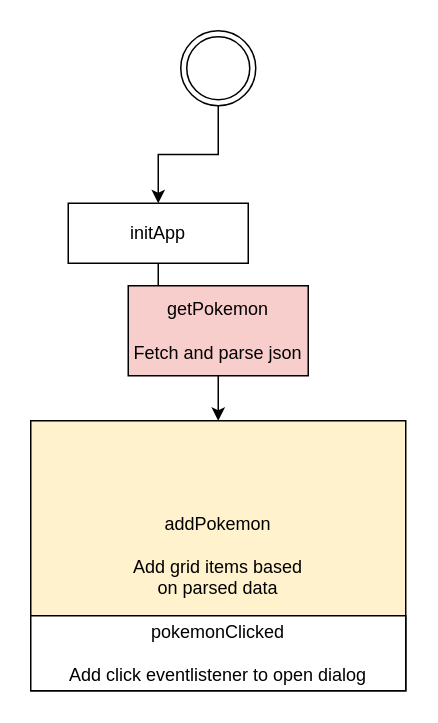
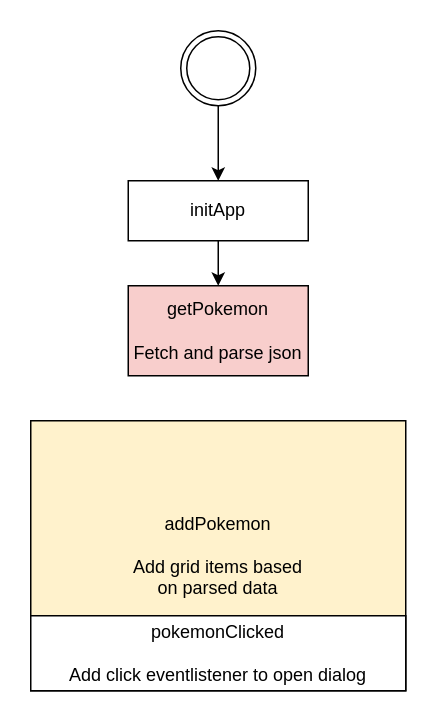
node "initApp": moved (158, 233) -> (218, 211)
edge "getPokemon Fetch and parse json" -> "addPokemon Add grid items based on parsed data": removed
